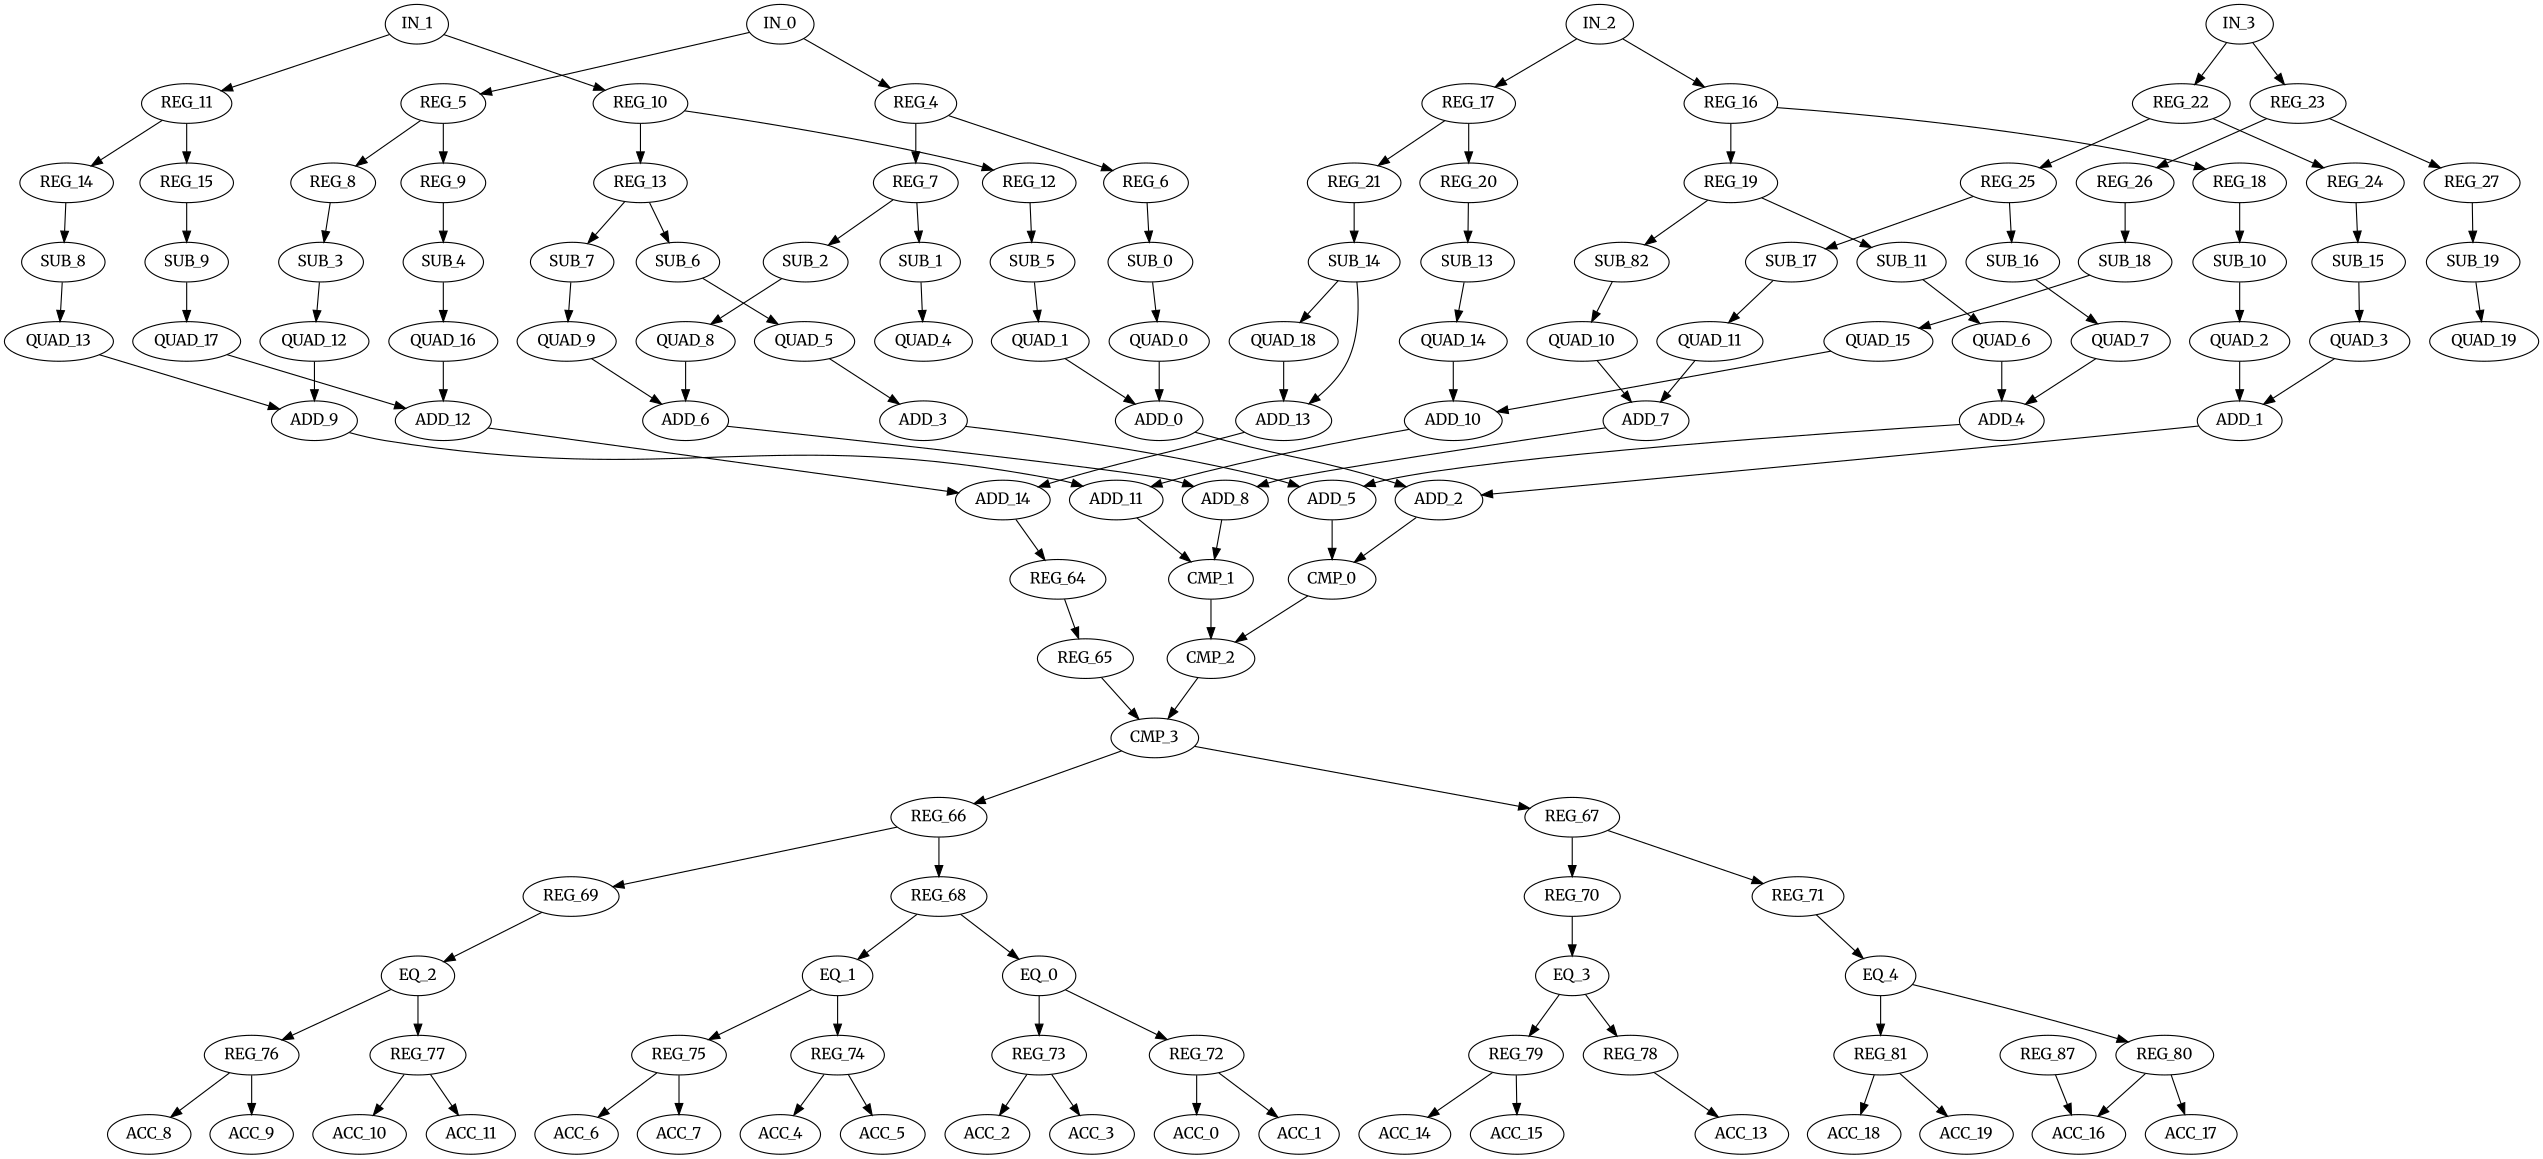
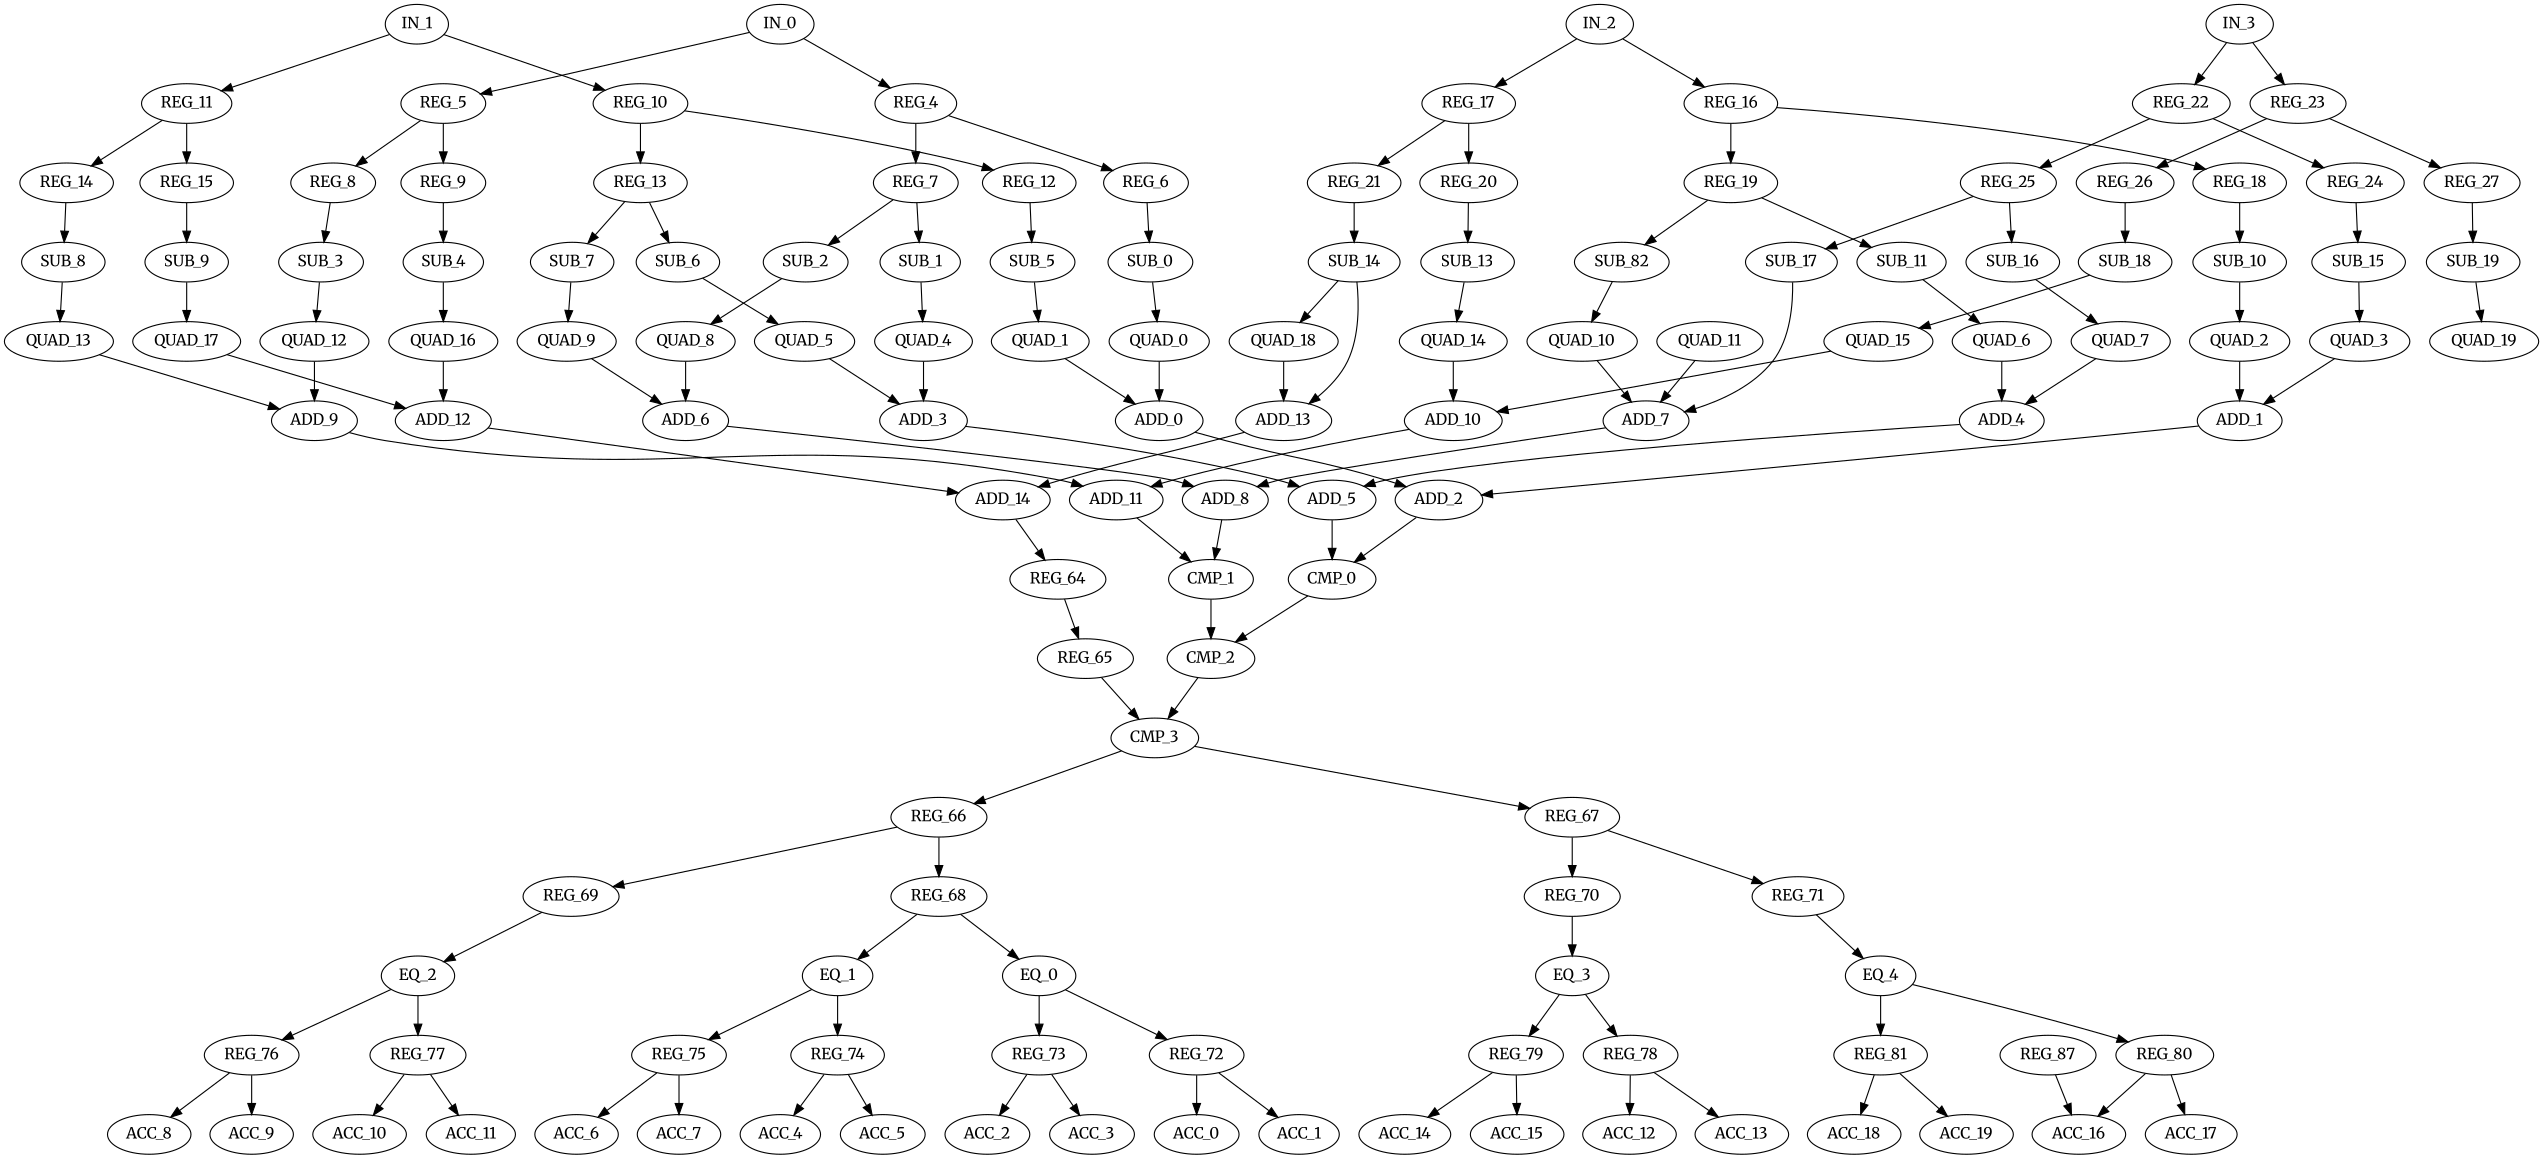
edge "SUB_17" -> "QUAD_11": now "SUB_17" -> "ADD_7"
edge "QUAD_4" -> "ADD_3": added
node "ACC_12": added
